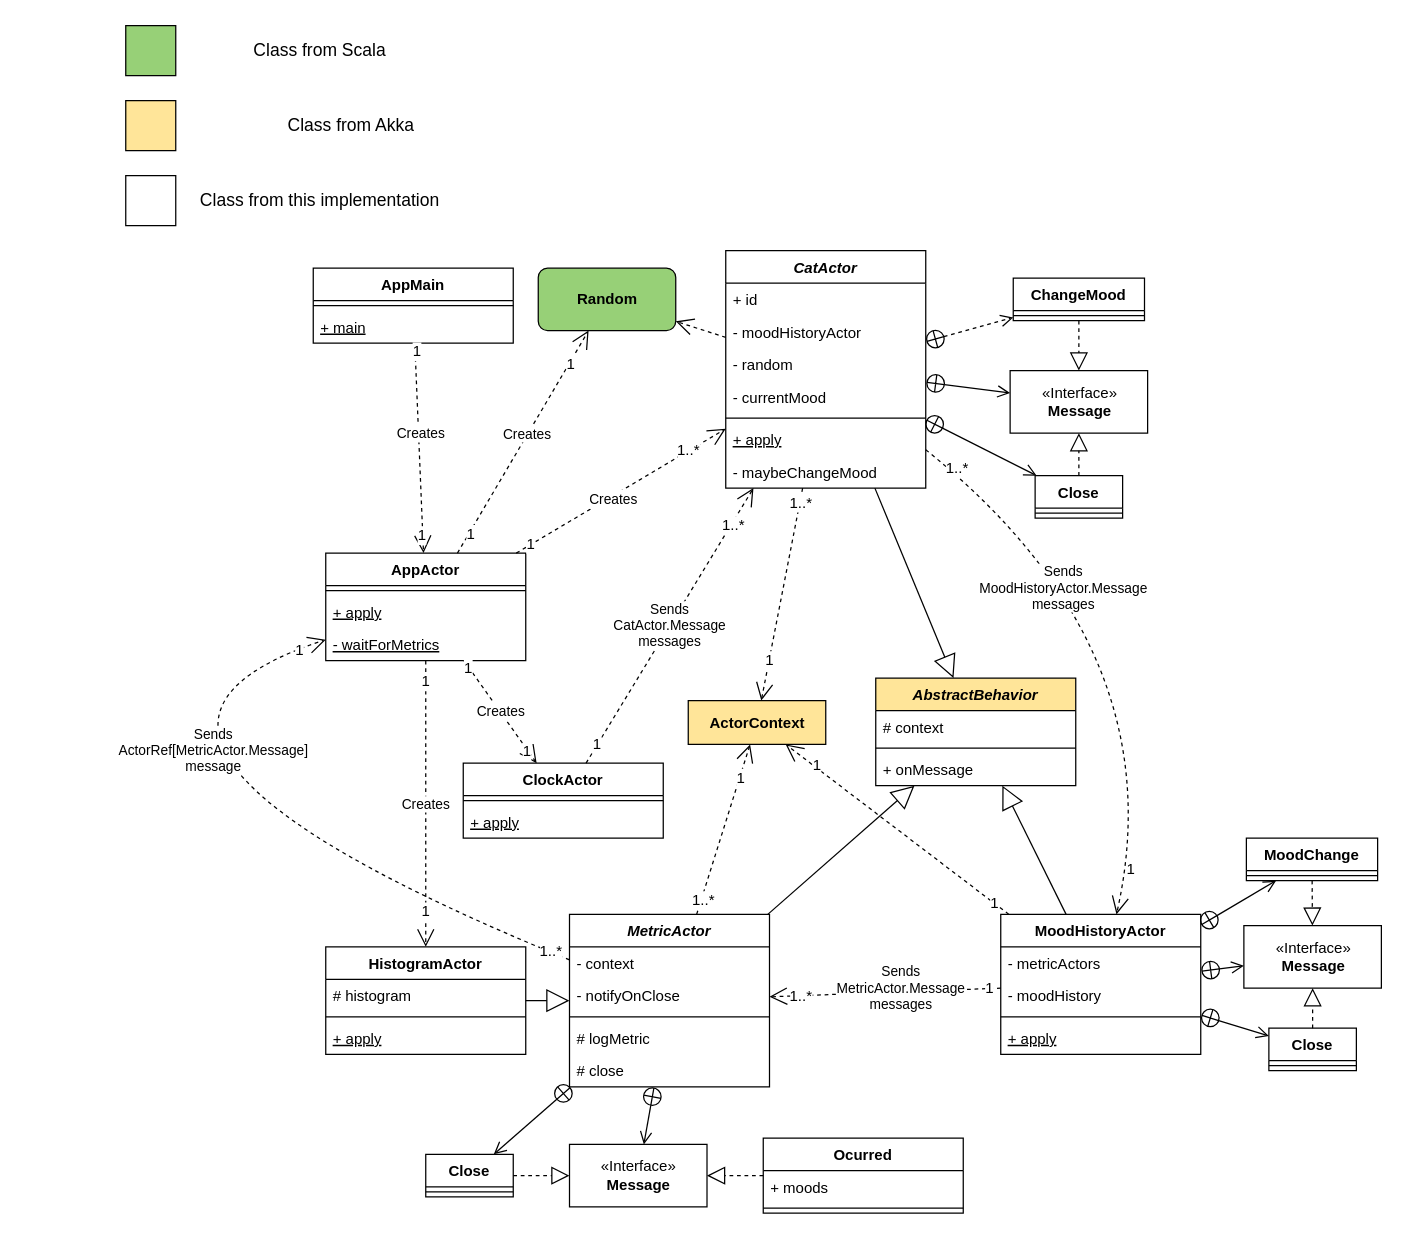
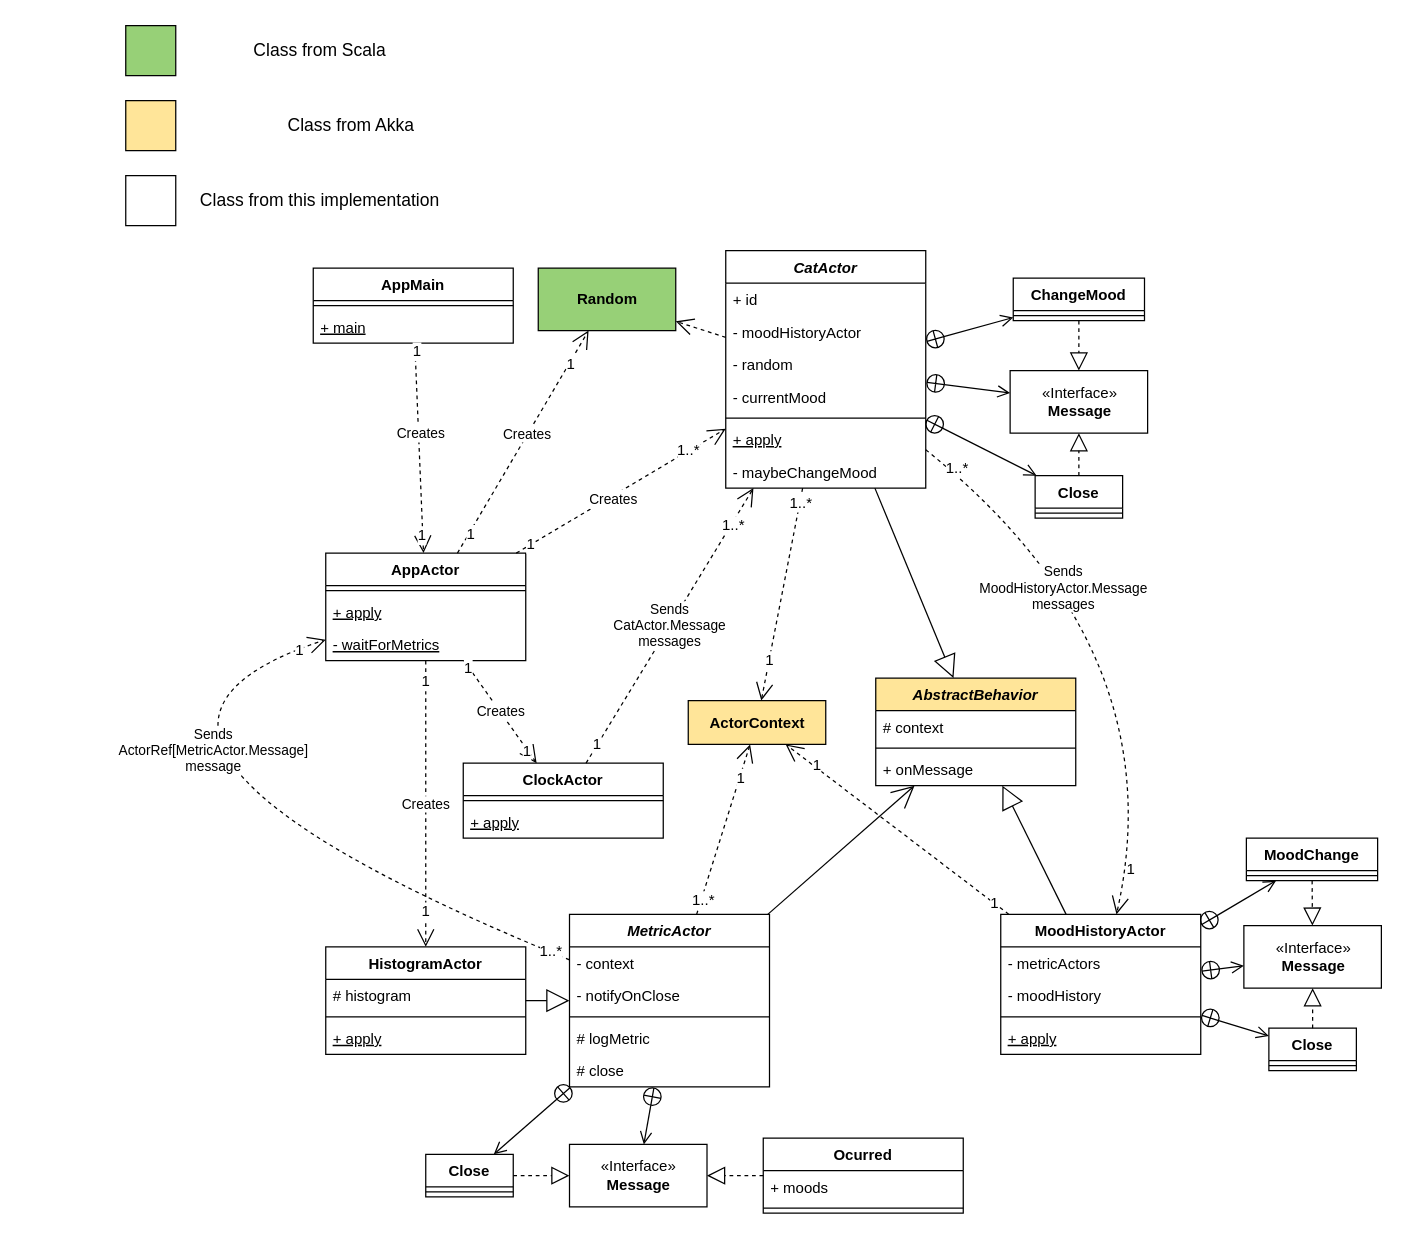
node "Random": shape rounded rectangle -> rectangle
edge "ChangeMood" -- "CatActor": style dashed -> solid
edge "MetricActor" -> "AbstractBehavior": arrowhead block -> open
edge "MoodHistoryActor" -> "MetricActor": removed, labels "1", "Sends MetricActor.Message messages", "1..*"
